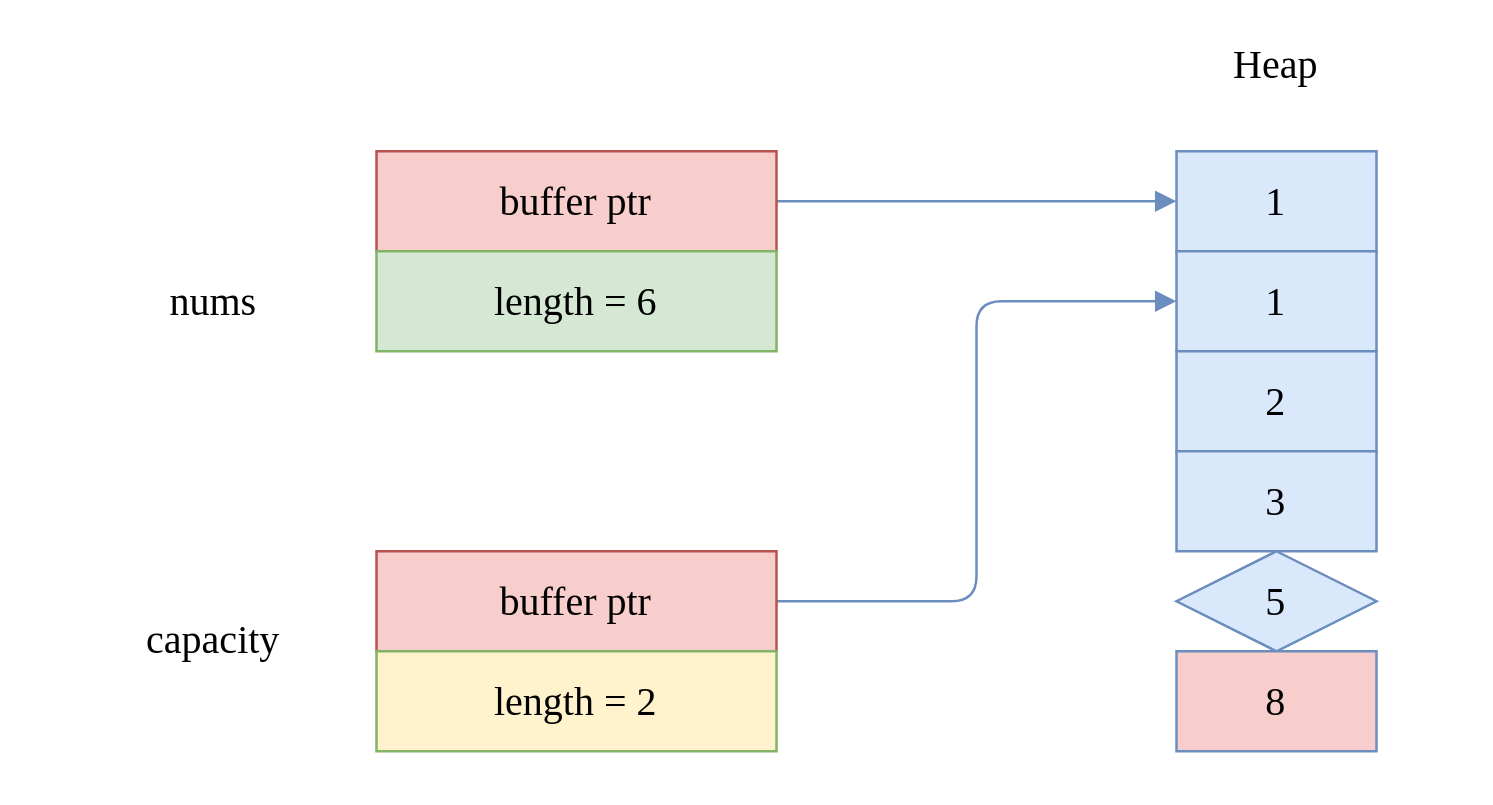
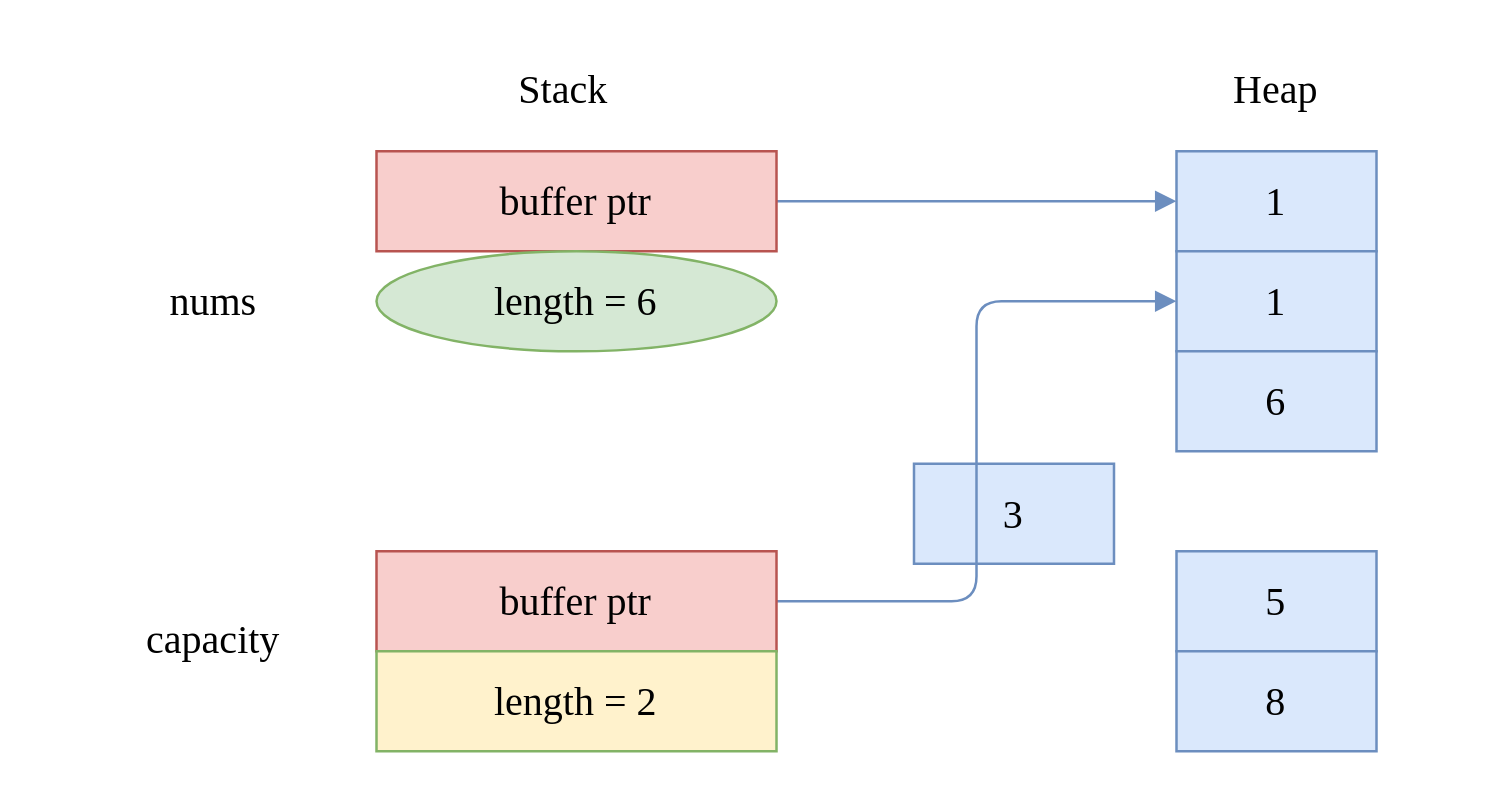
node "Heap": moved (1276, 64) -> (1276, 89)
node "Stack": added
node "length = 6": shape rectangle -> ellipse
node "2": label "2" -> "6"
node "3": moved (1276, 501) -> (1014, 514)
node "5": shape diamond -> rectangle
node "8": fillcolor #f8cecc -> #dae8fc
